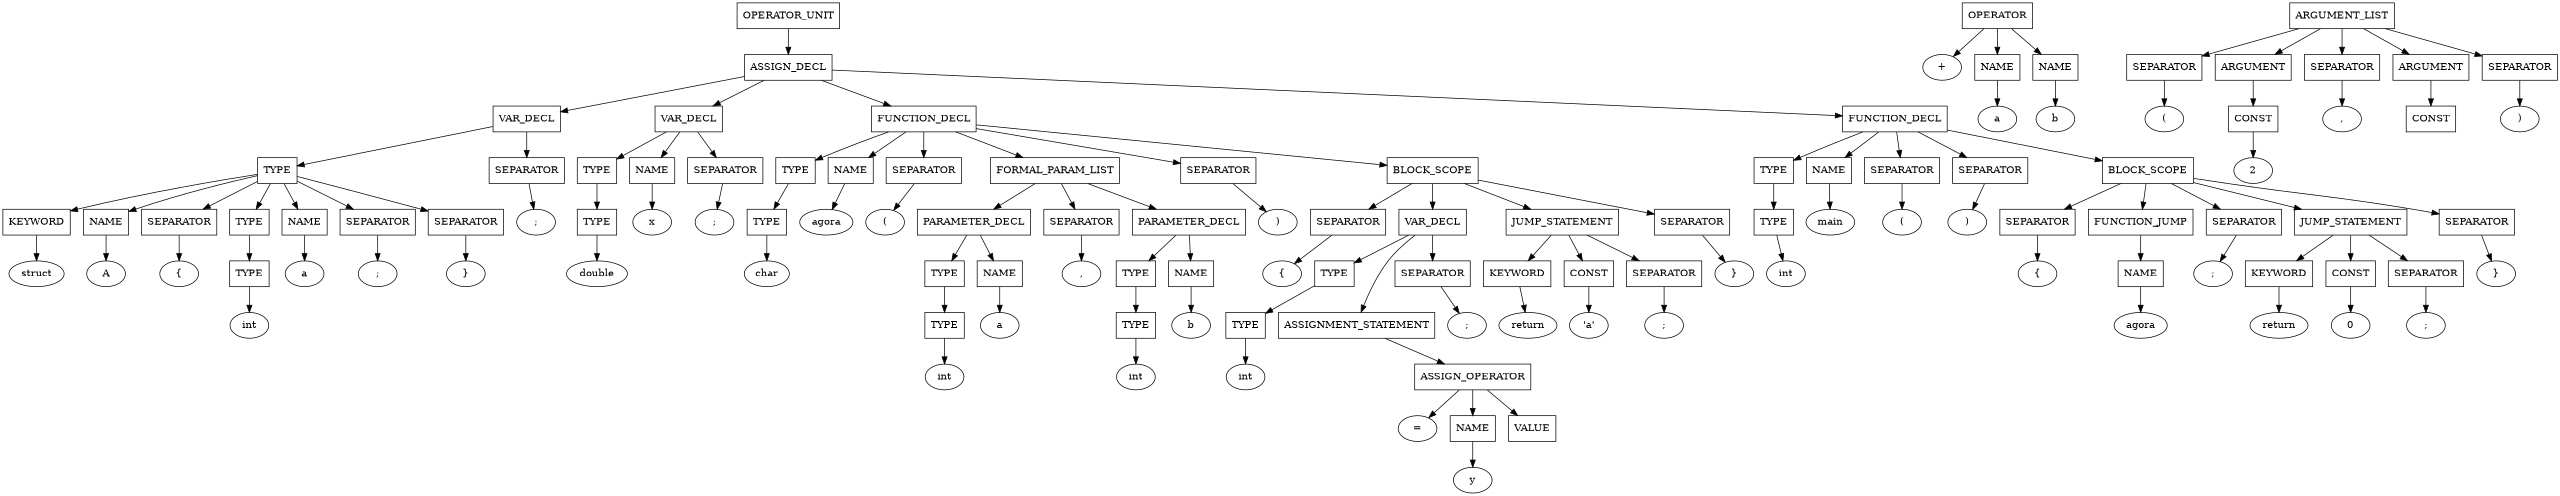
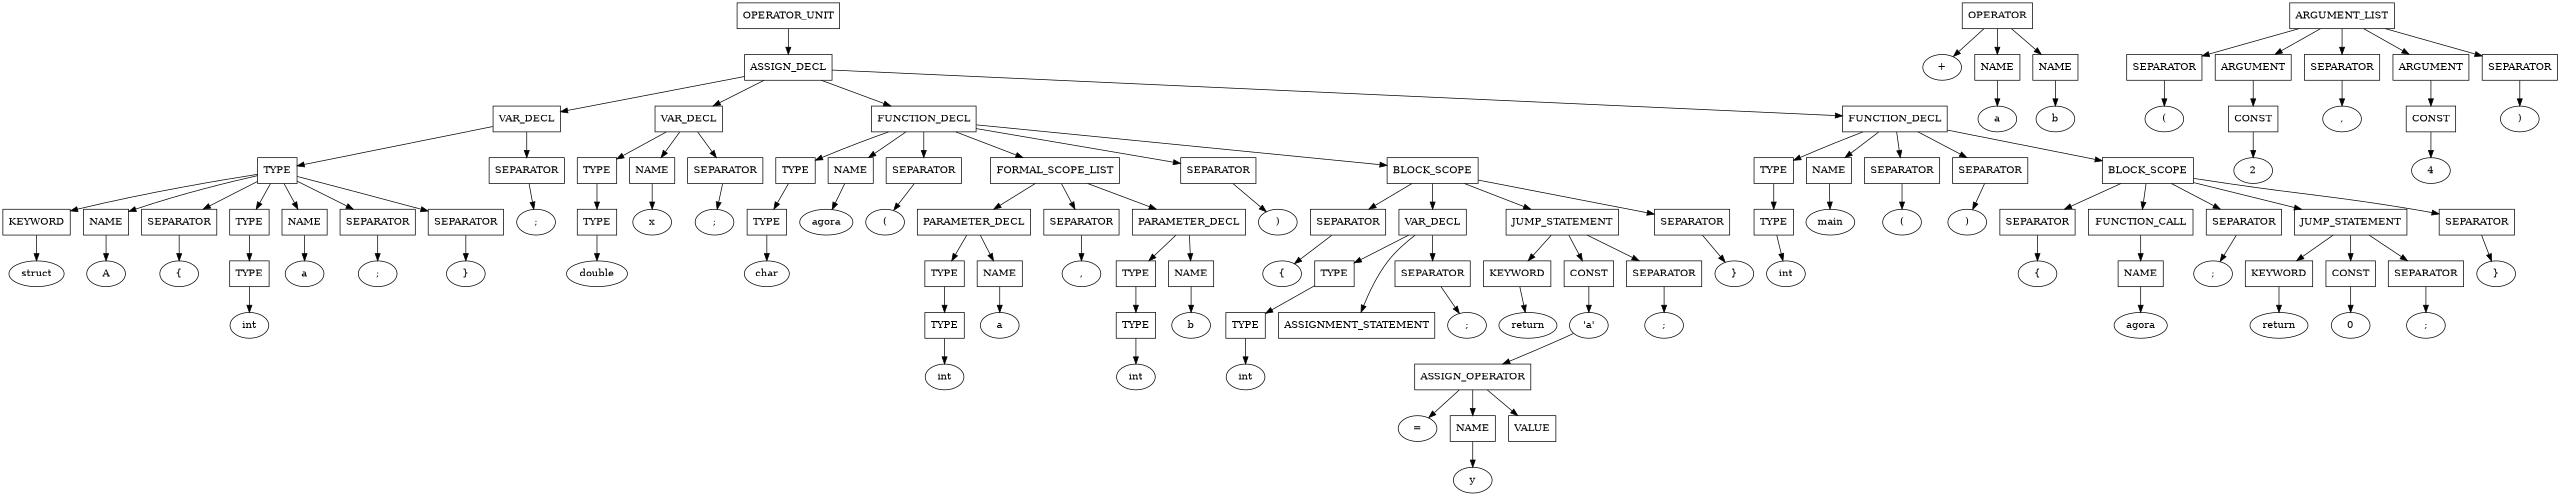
node "FORMAL_PARAM_LIST": label "FORMAL_PARAM_LIST" -> "FORMAL_SCOPE_LIST"
node "4": added
node "FUNCTION_JUMP": label "FUNCTION_JUMP" -> "FUNCTION_CALL"
edge "ASSIGNMENT_STATEMENT" -> "ASSIGN_OPERATOR": now "'a'" -> "ASSIGN_OPERATOR"
